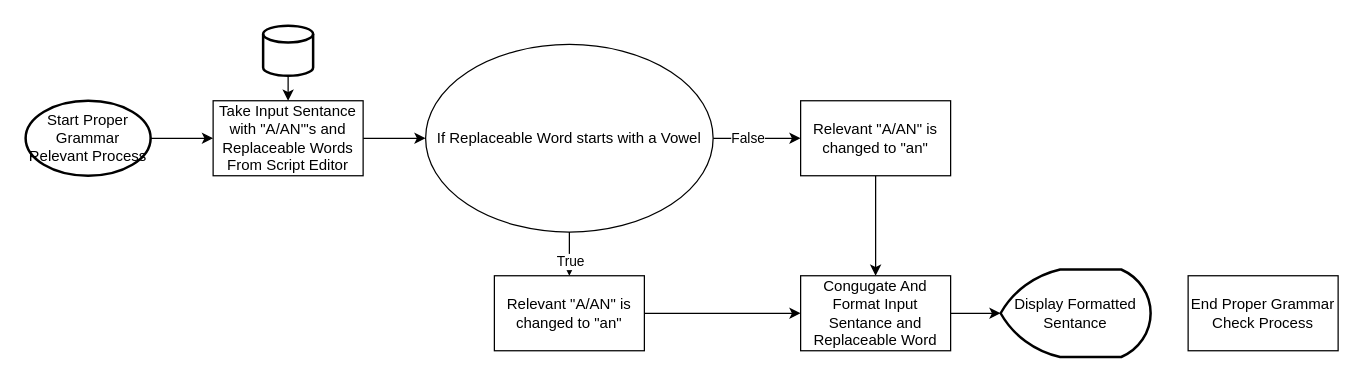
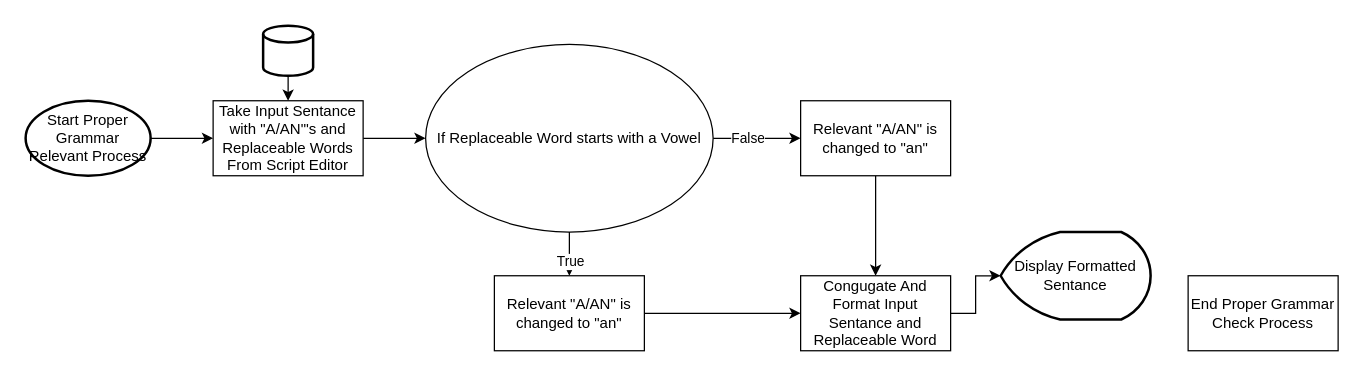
node "Display Formatted Sentance": moved (1076, 313) -> (1076, 276)
